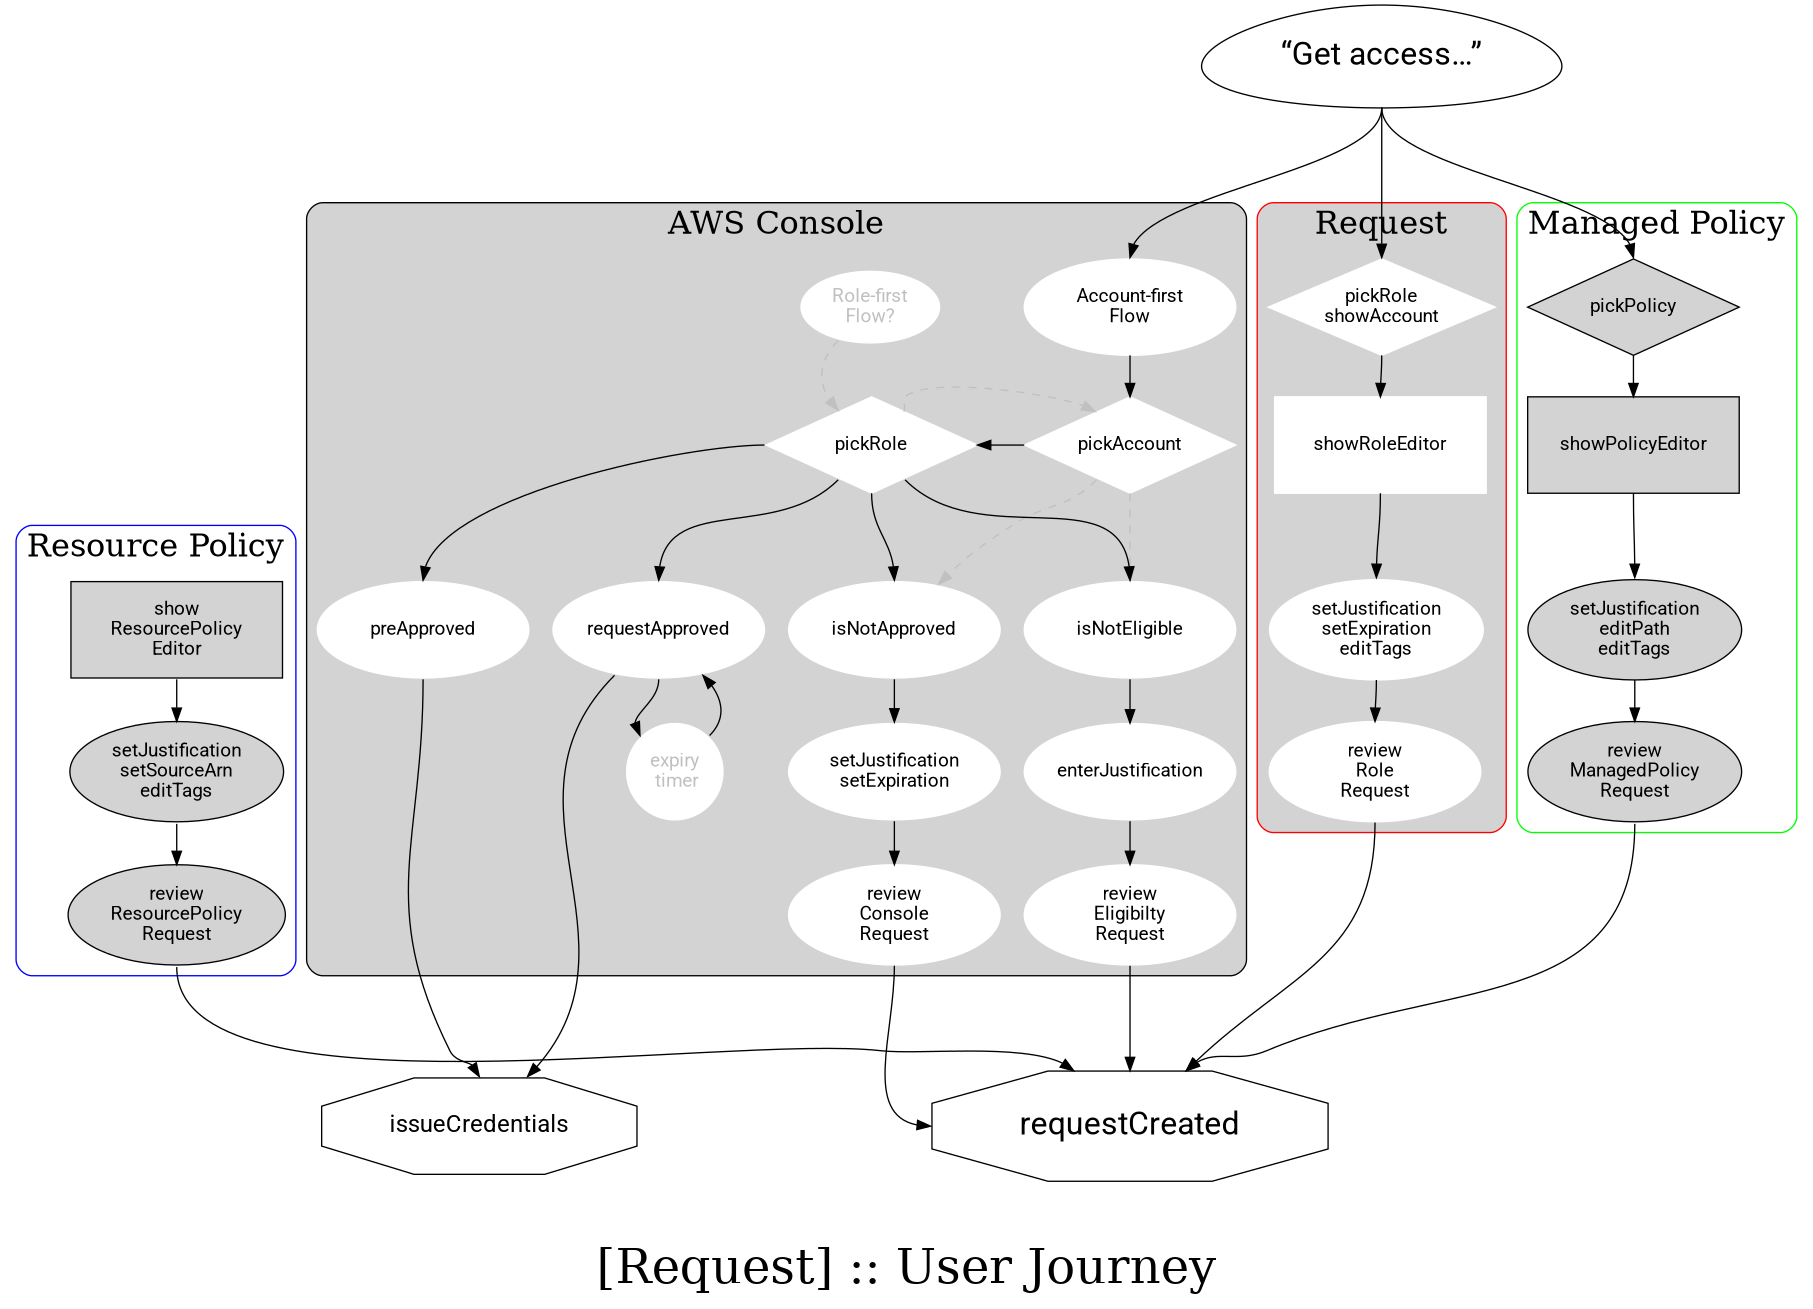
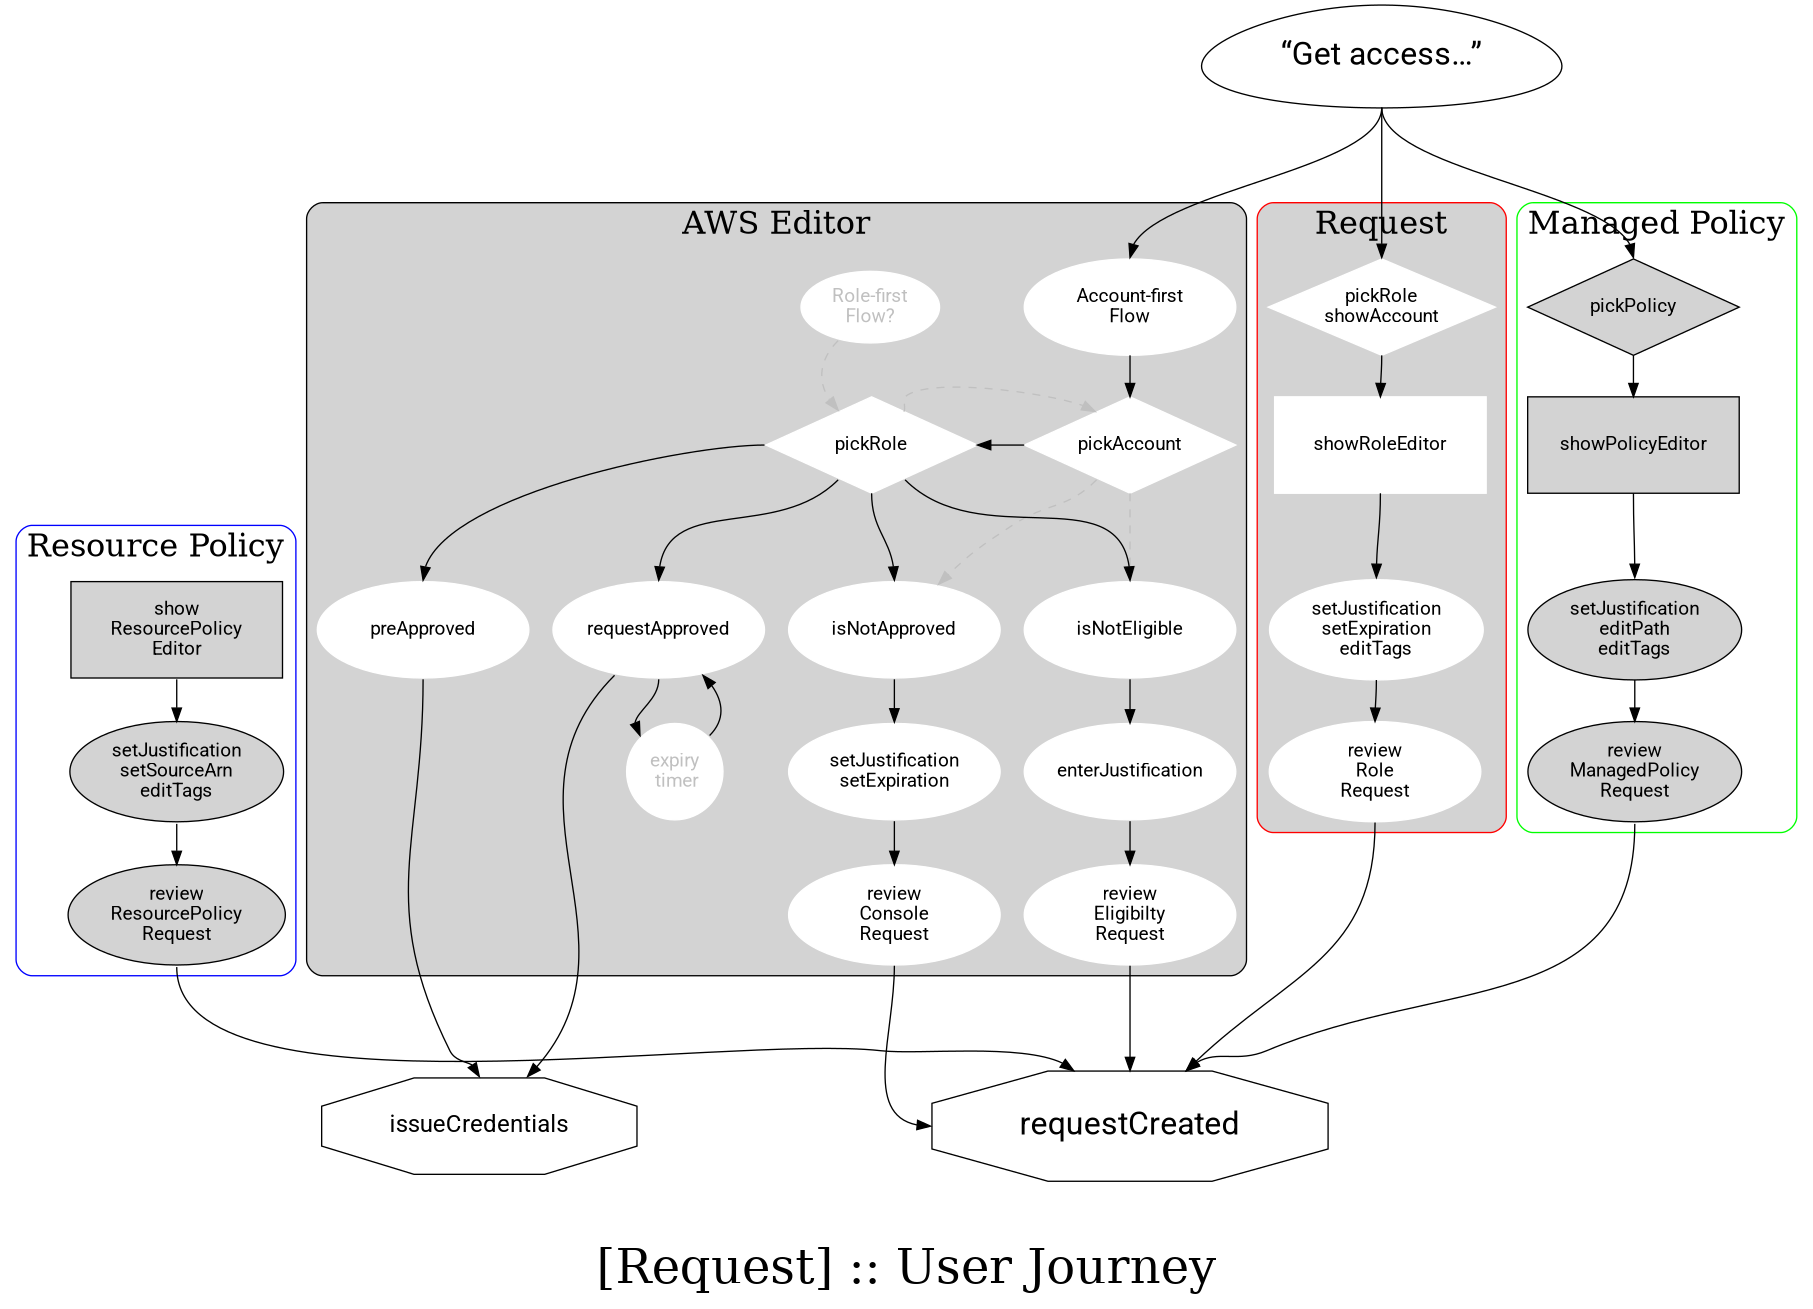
cluster "AWS Console": label "AWS Console" -> "AWS Editor"
